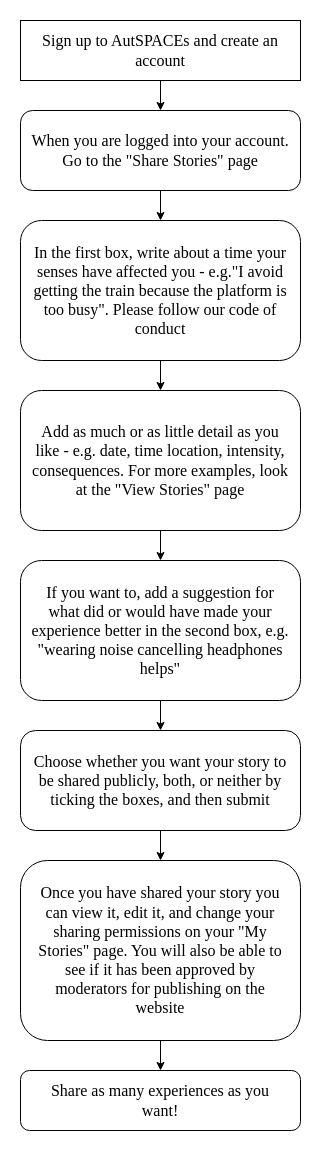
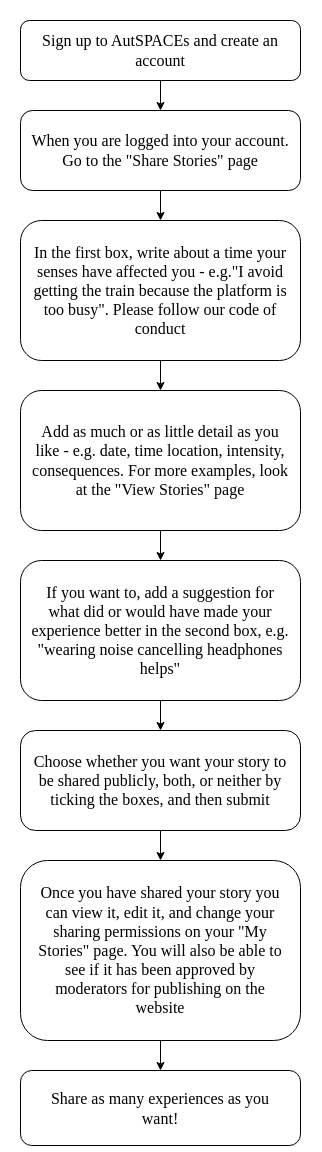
node "Sign up to AutSPACEs and create an account": shape rectangle -> rounded rectangle
node "Share as many experiences as you want!": size 280x60 -> 280x75
